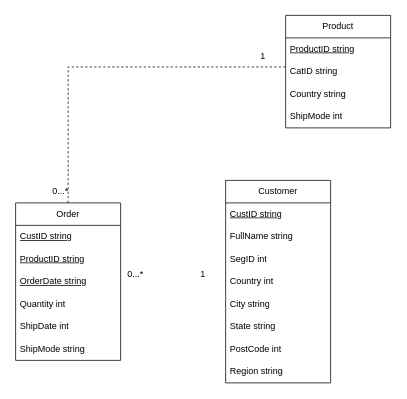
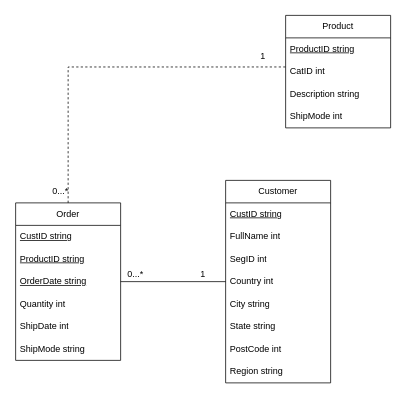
node "CatID string": label "CatID string" -> "CatID int"
node "Country string": label "Country string" -> "Description string"
node "FullName string": label "FullName string" -> "FullName int"
edge "OrderDate string" -- "Country int": added
